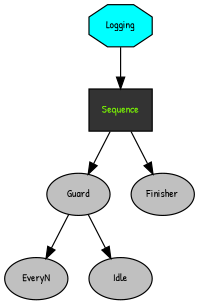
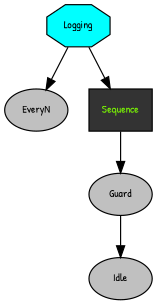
node "Finisher": removed
edge "Guard" -> "EveryN": now "Logging" -> "EveryN"
